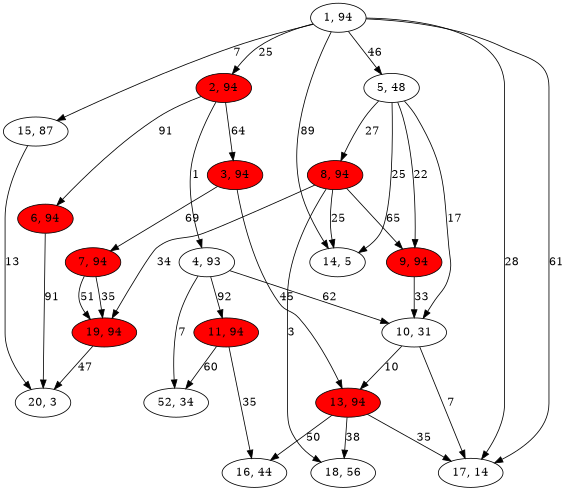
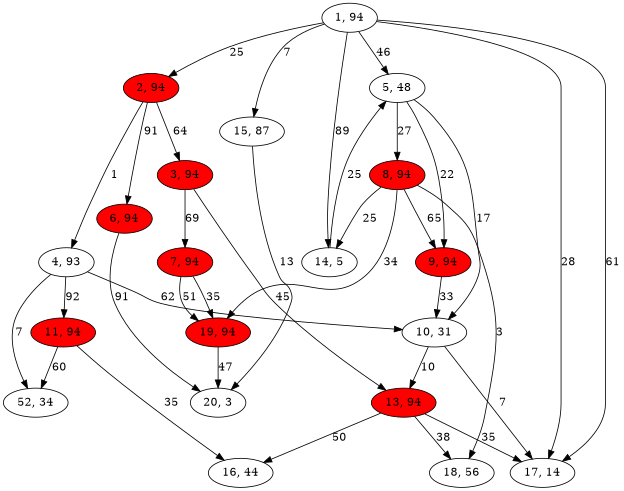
edge "5, 48" -> "14, 5": reversed
